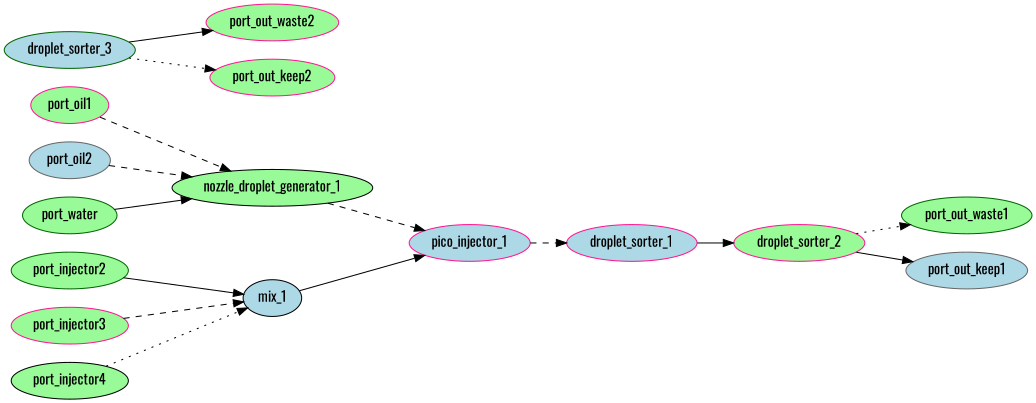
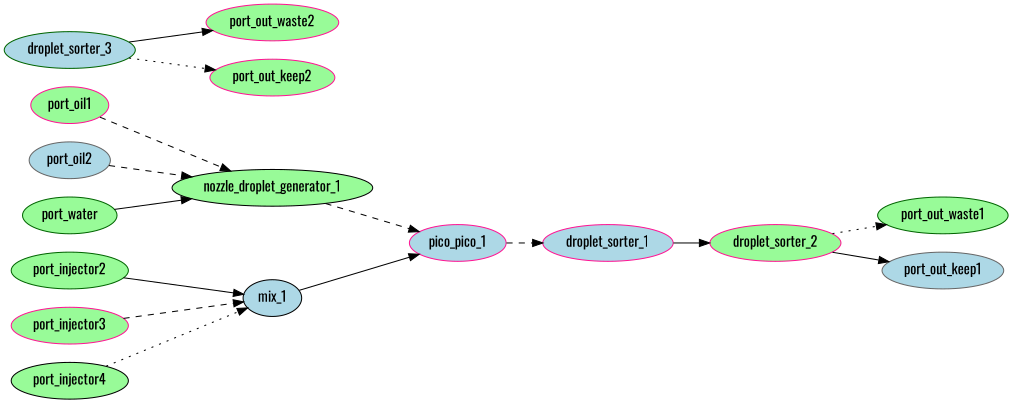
node "pico_injector_1": label "pico_injector_1" -> "pico_pico_1"
